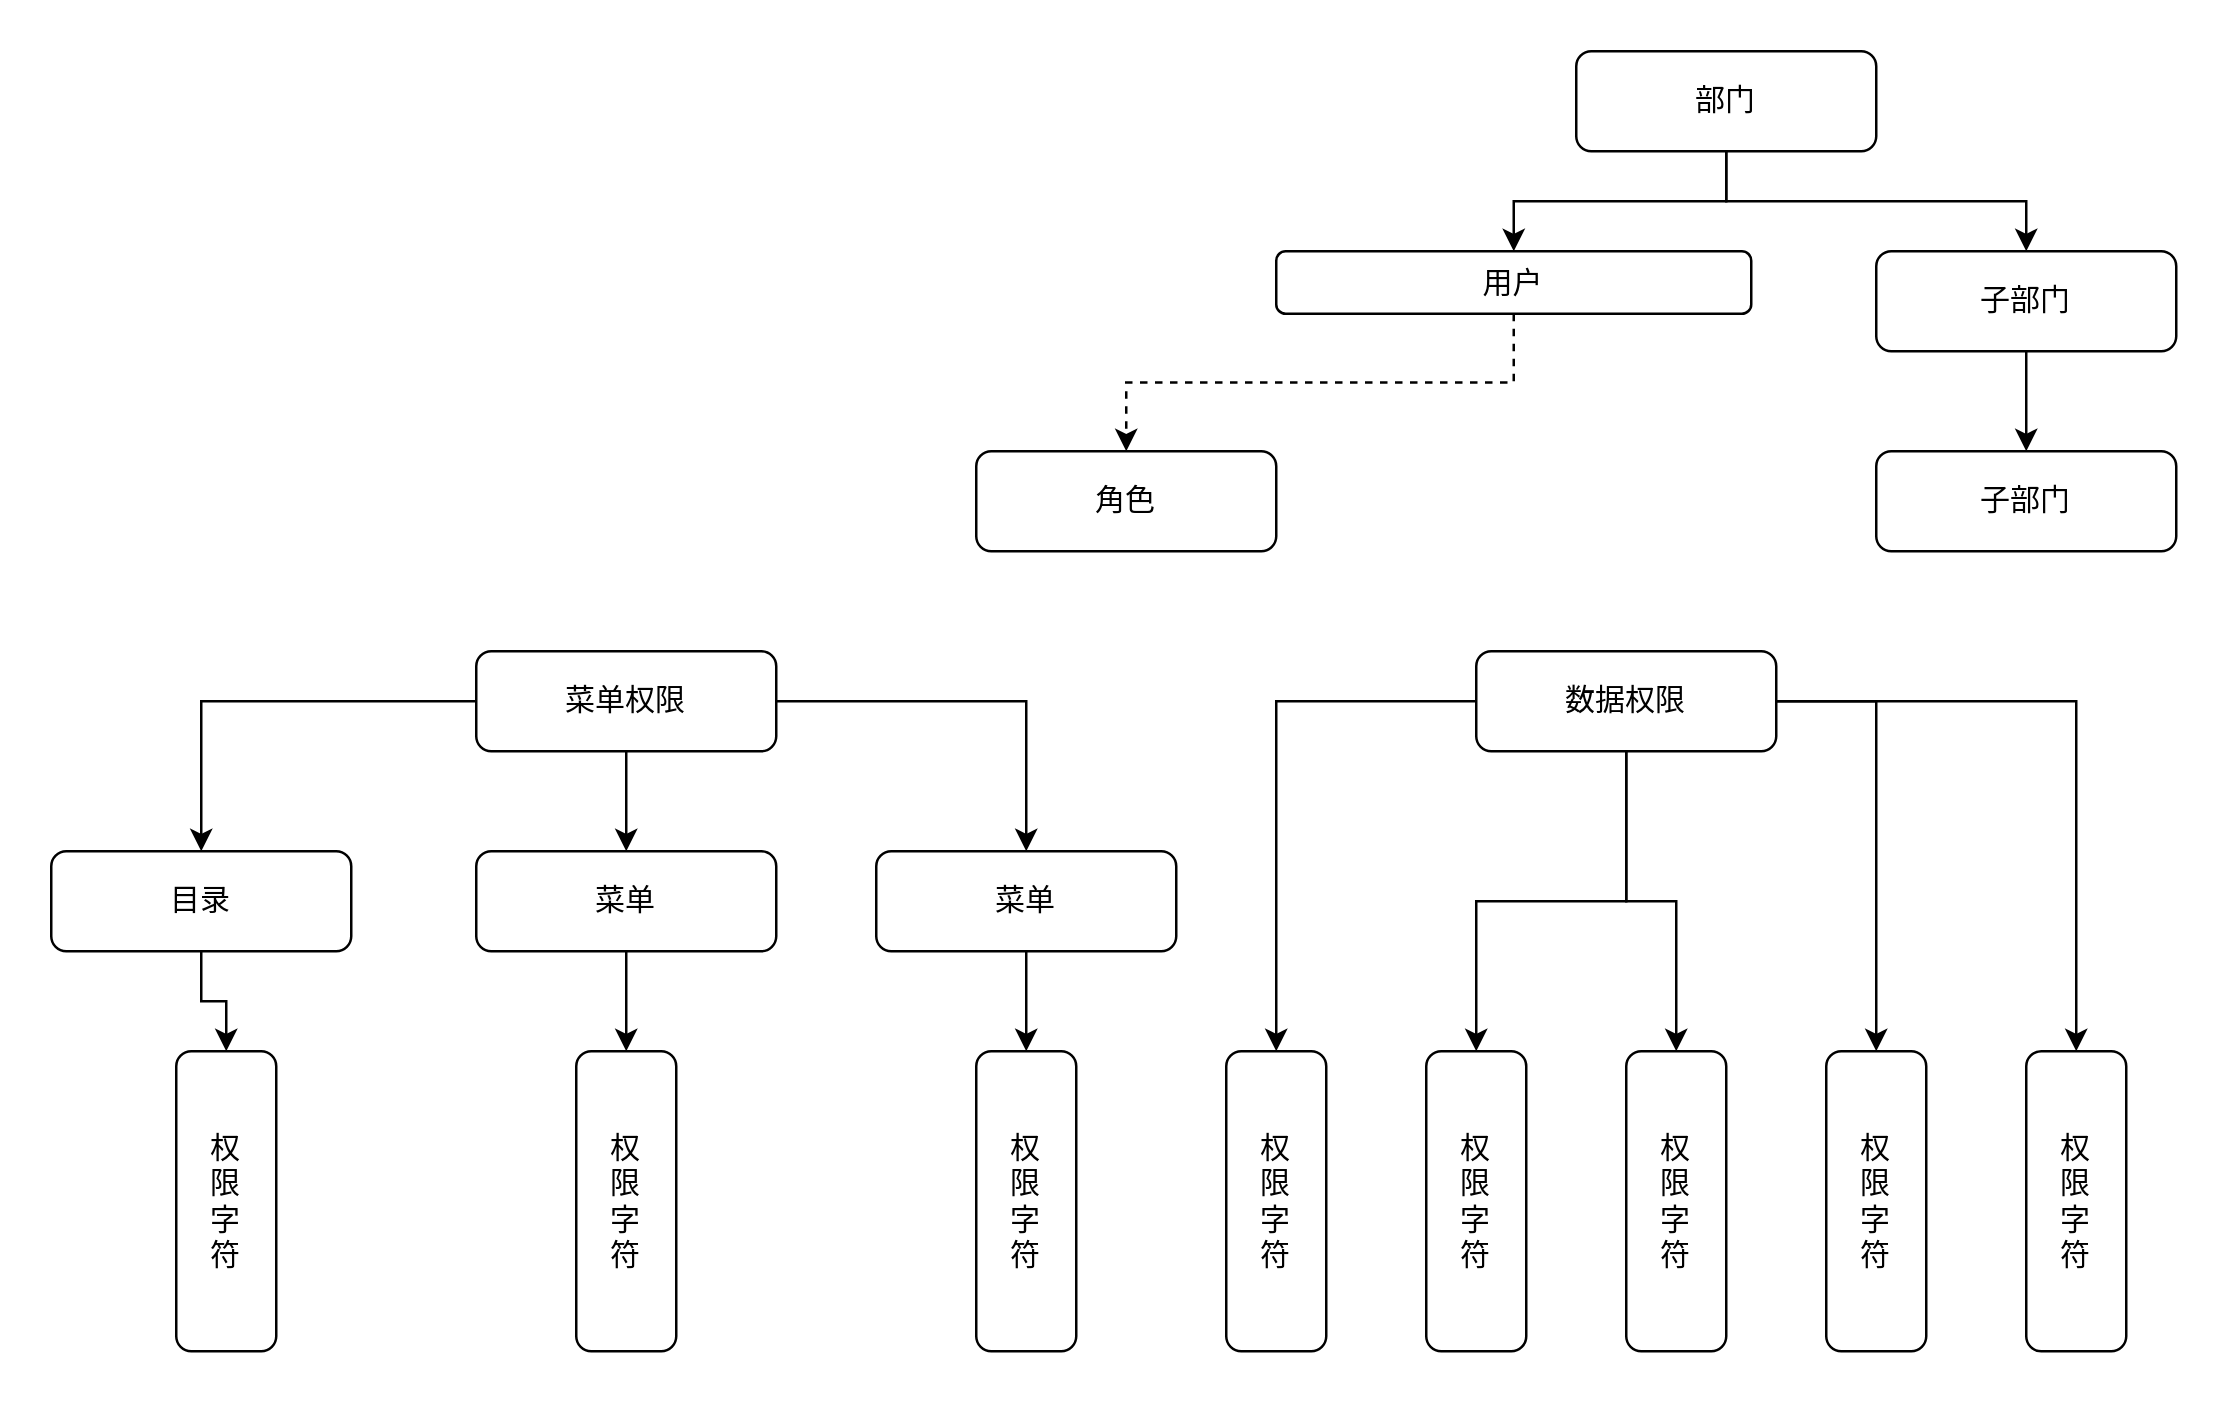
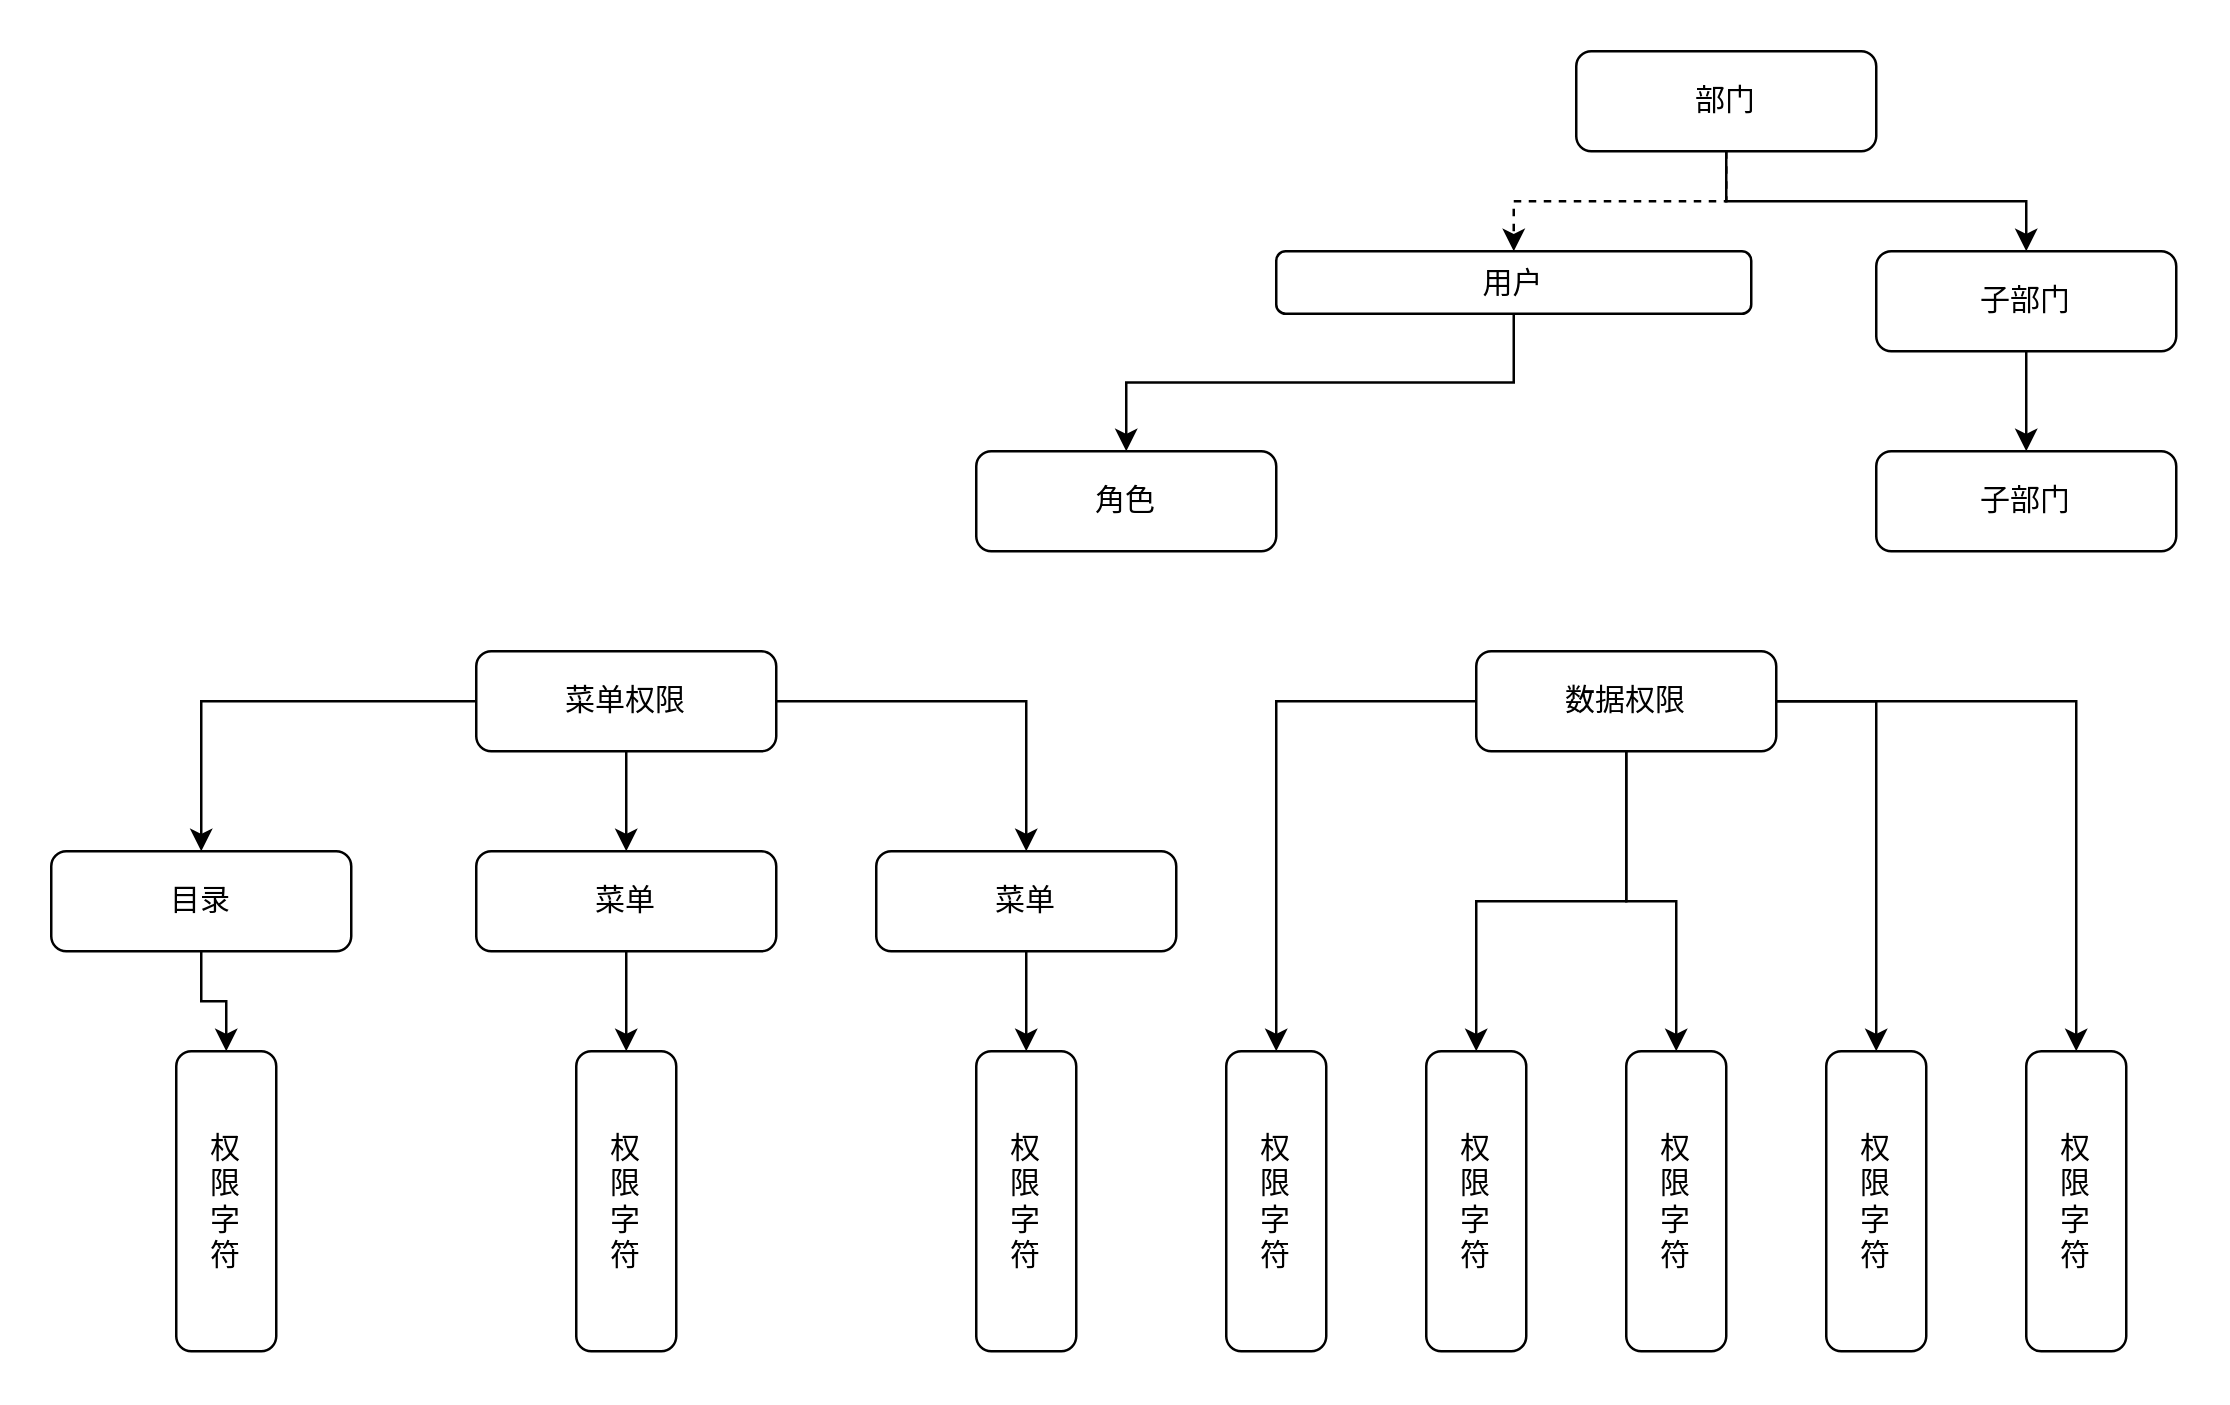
edge "部门" -> "用户": style solid -> dashed
edge "用户" -> "角色": style dashed -> solid
